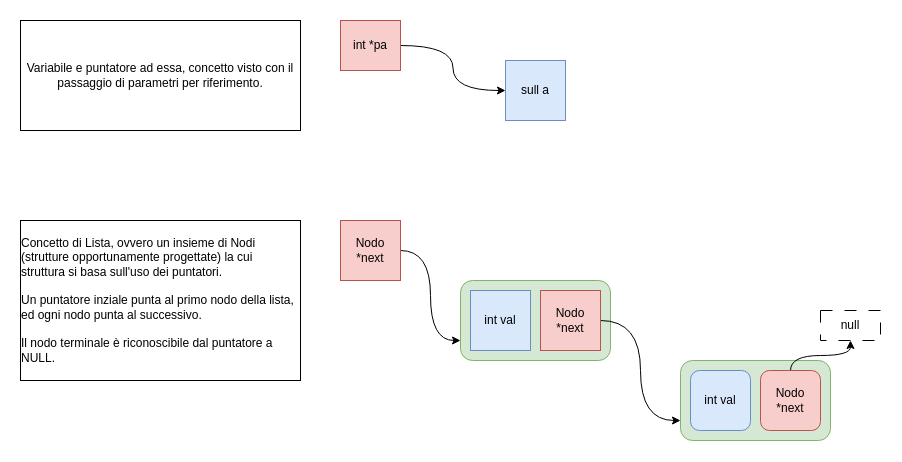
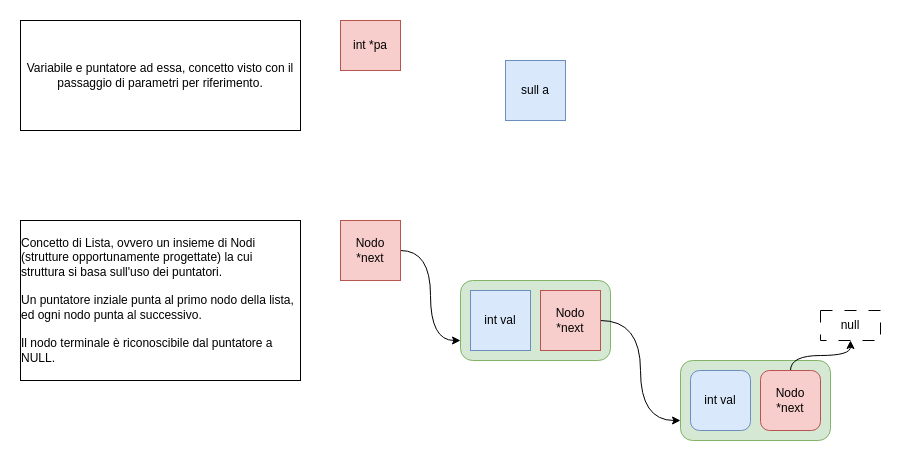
edge "int *pa" -> "sull a": removed
